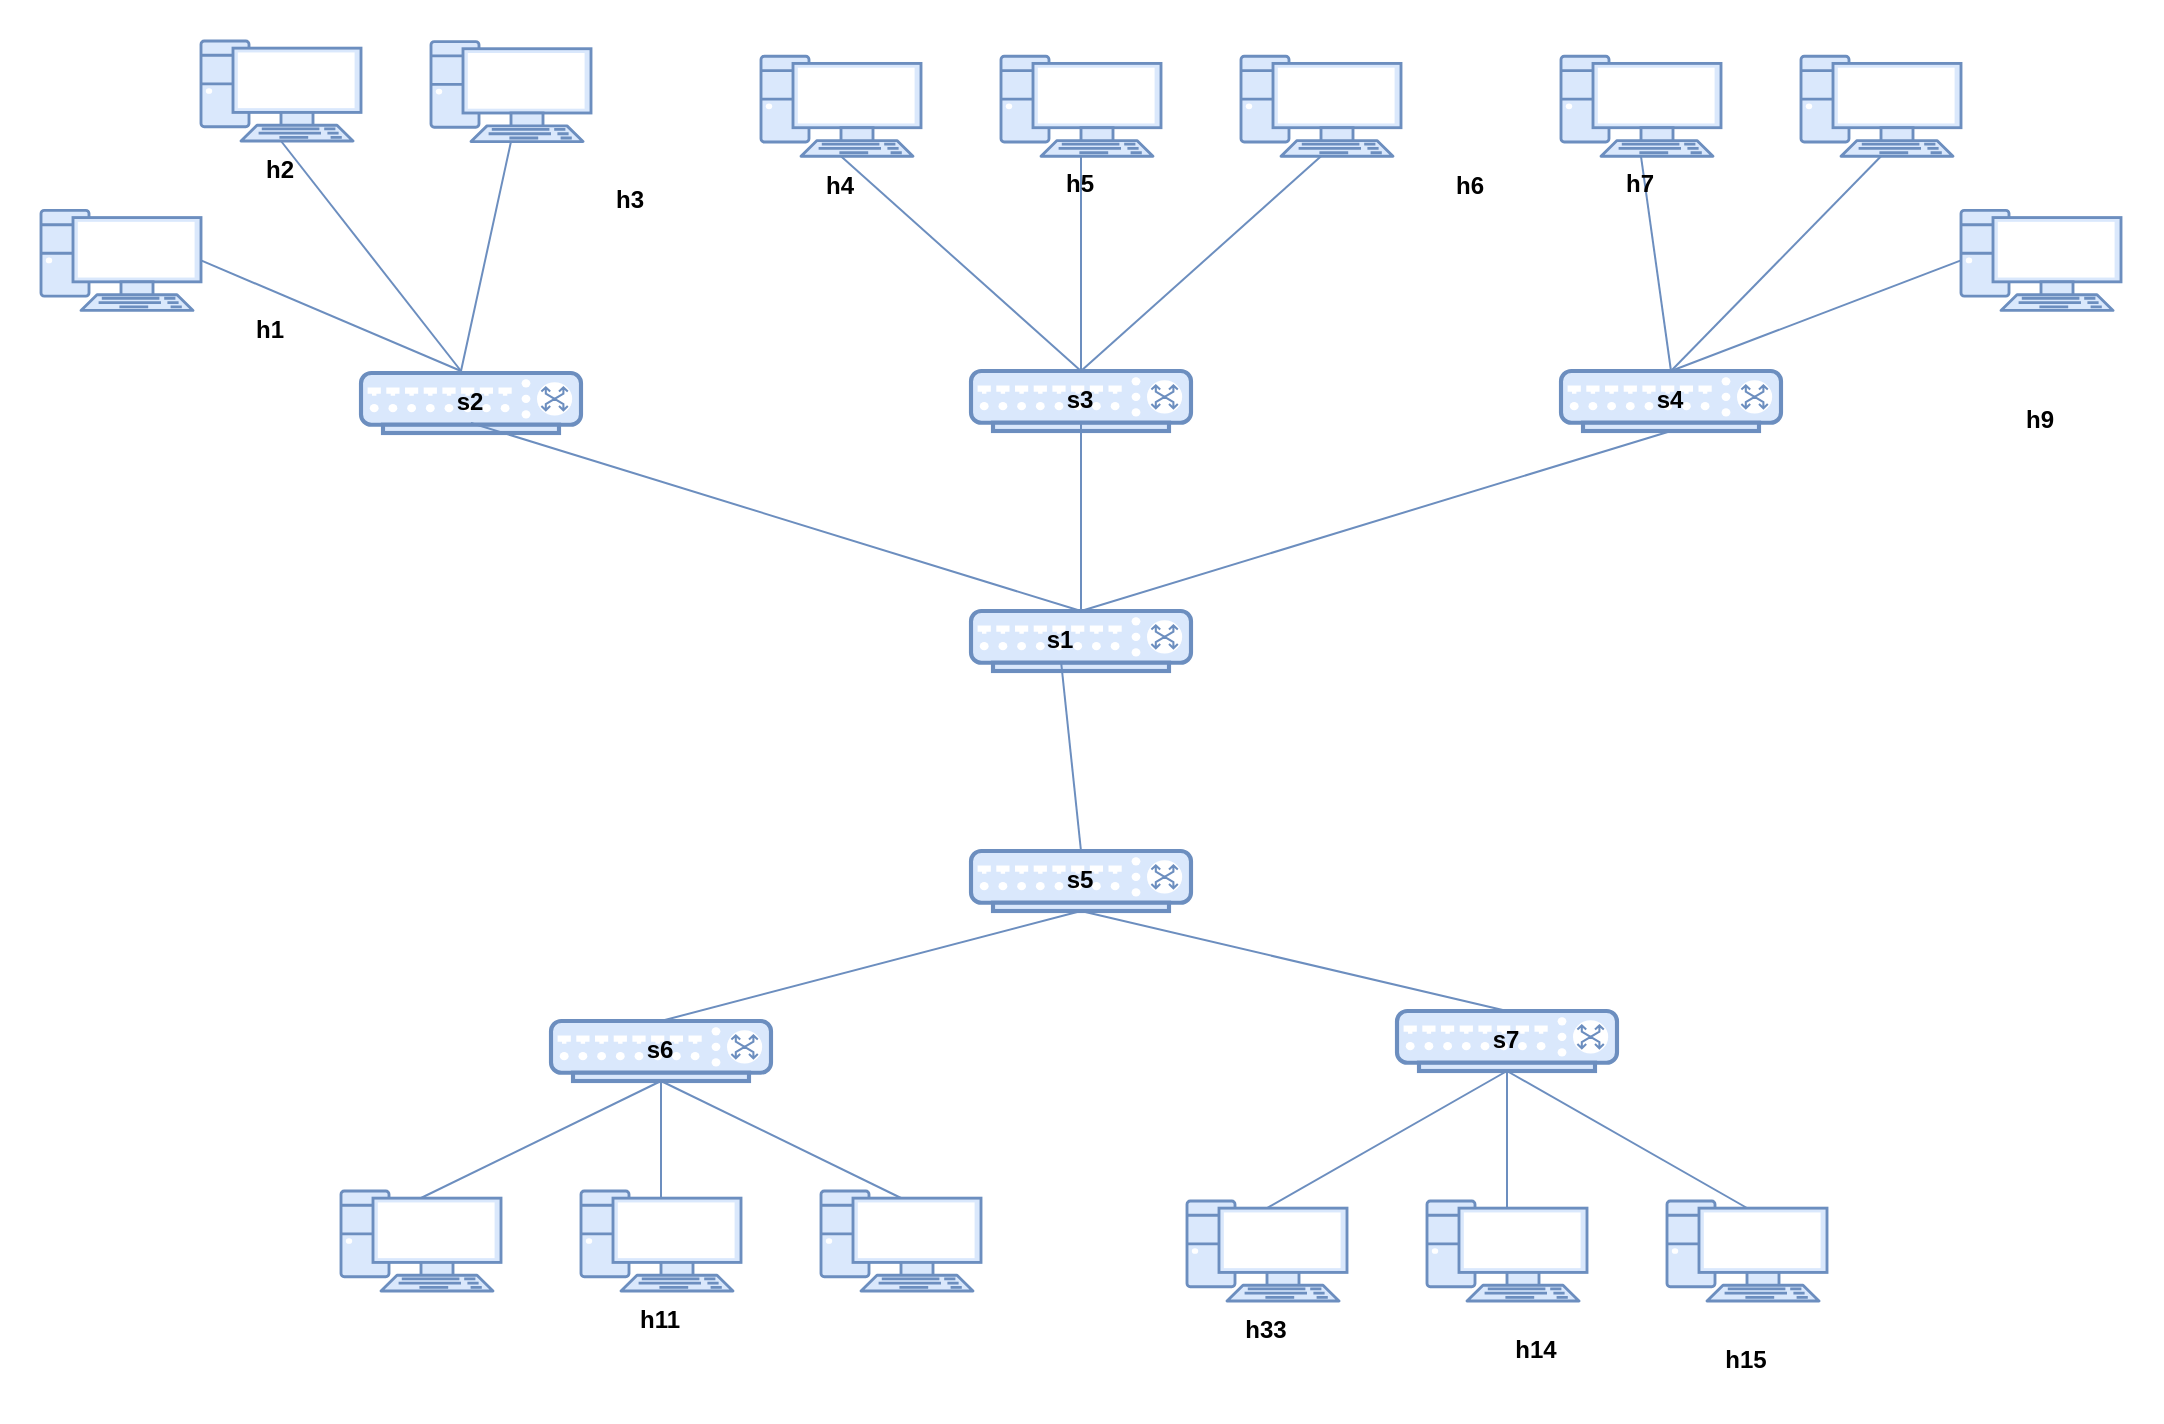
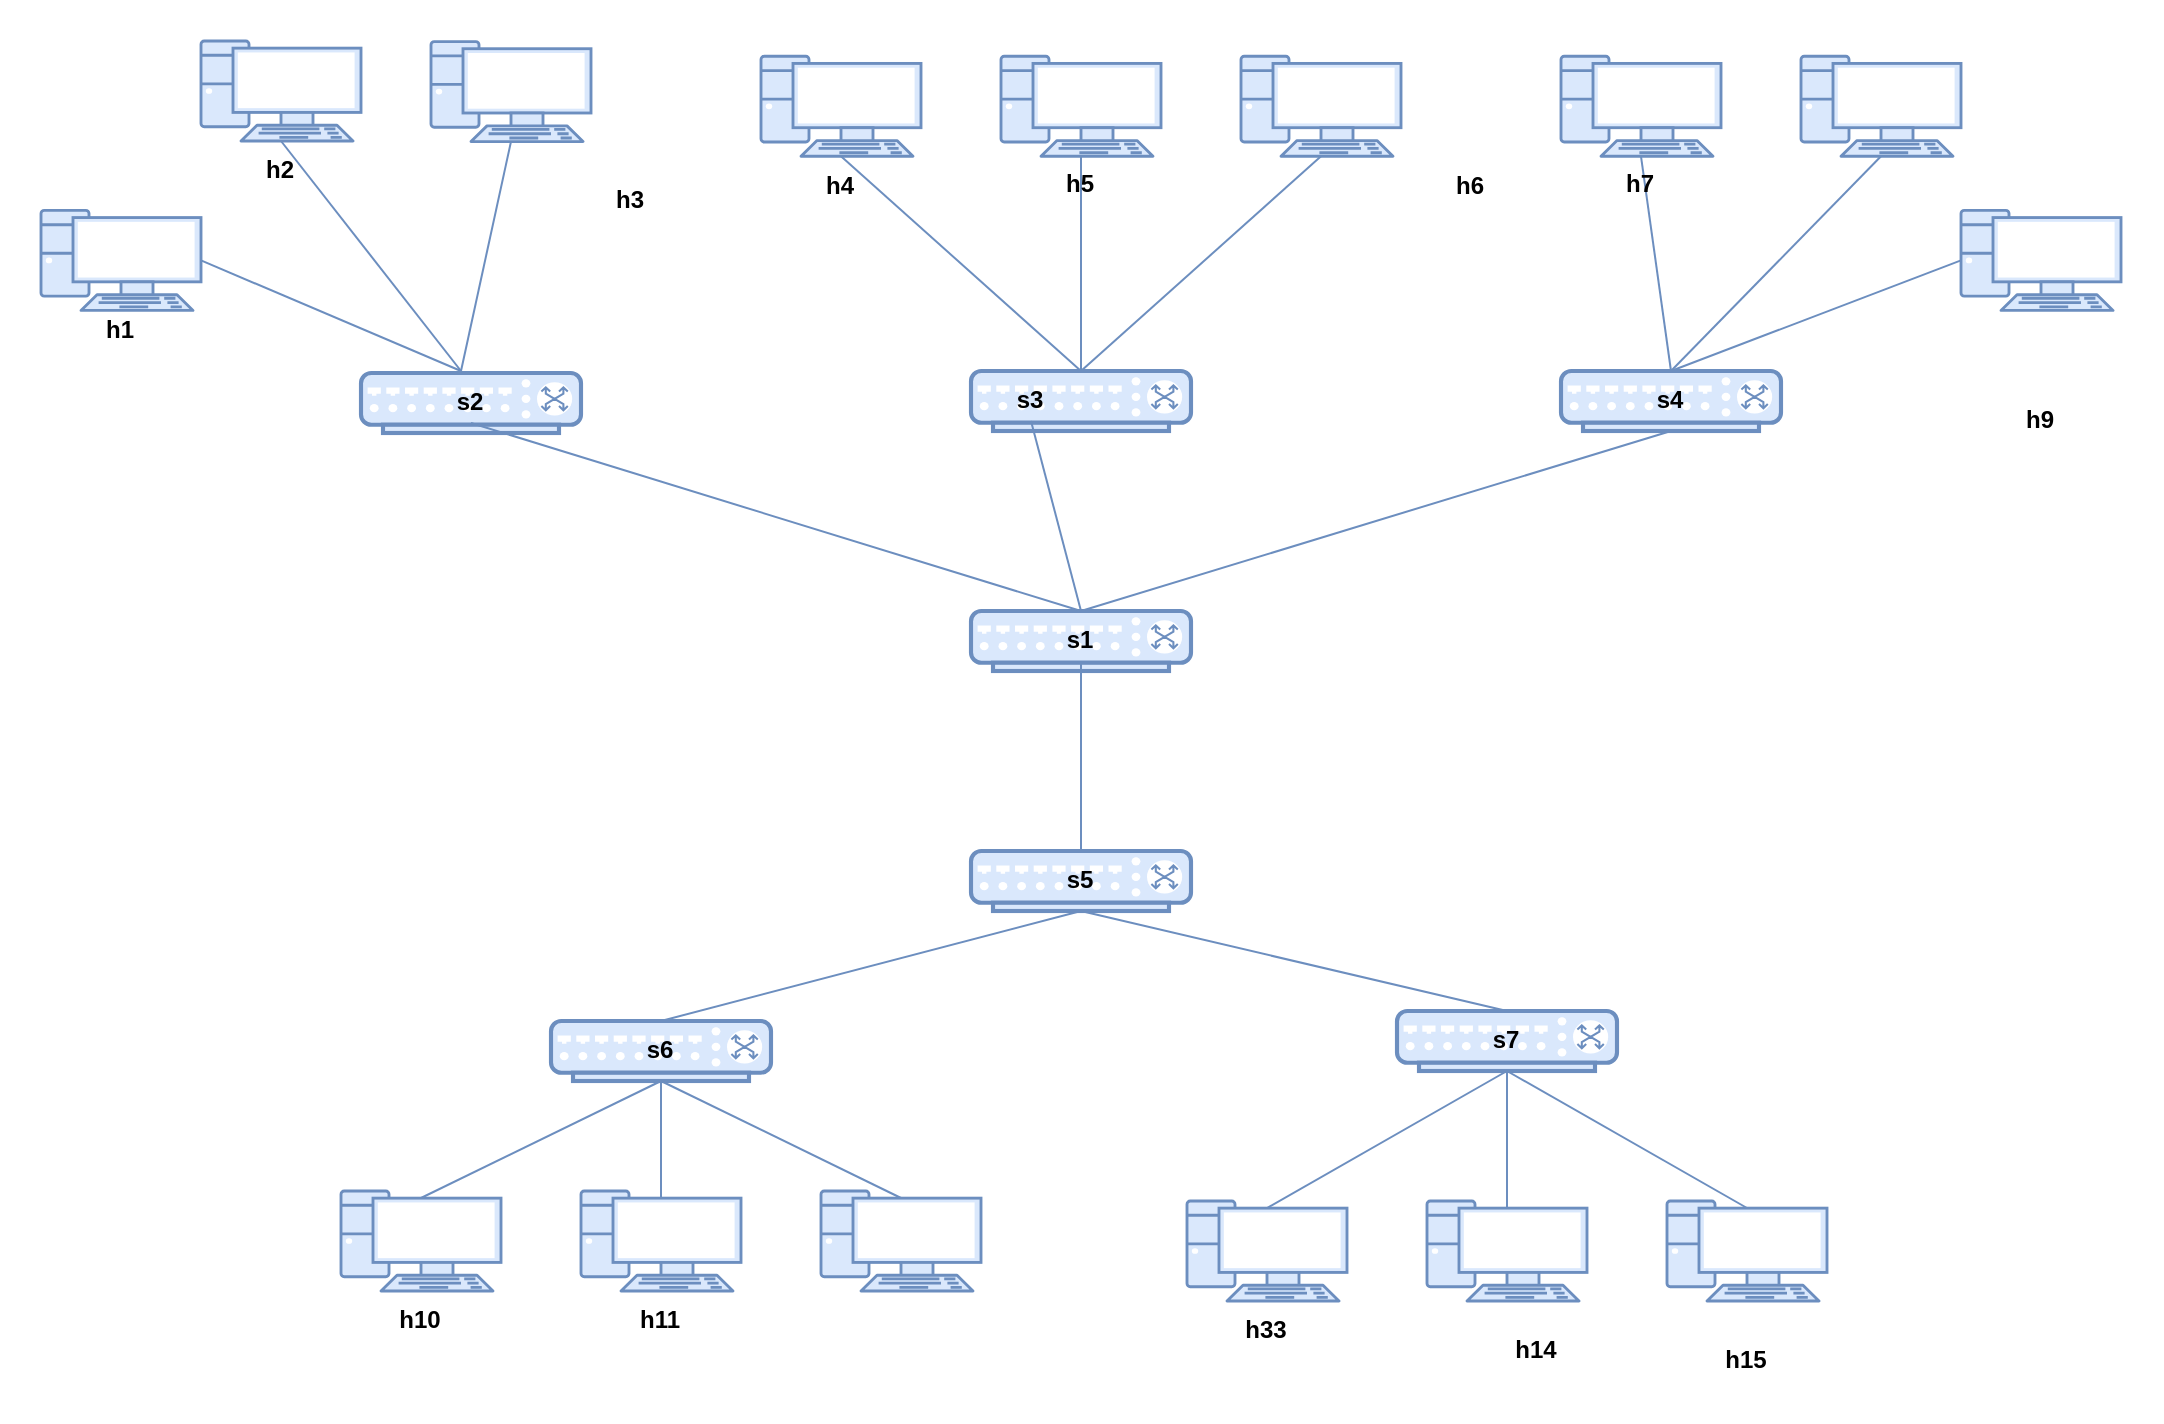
node "h1": moved (271, 330) -> (121, 330)
node "s3": moved (1081, 401) -> (1031, 401)
node "s1": moved (1061, 641) -> (1081, 641)
node "h10": added
